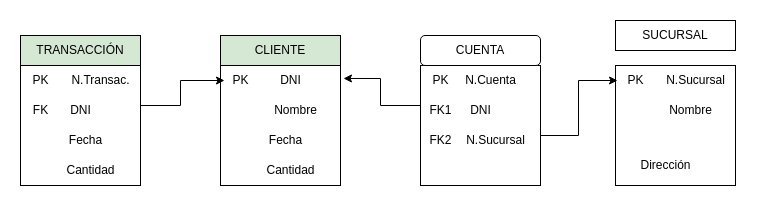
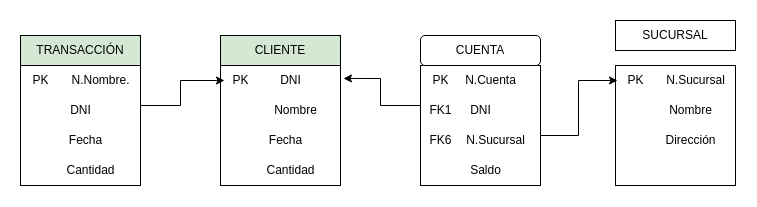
node "N.Transac.": label "N.Transac." -> "N.Nombre."
node "FK": removed
node "FK2": label "FK2" -> "FK6"
node "Dirección": moved (666, 166) -> (691, 141)
node "Saldo": added
